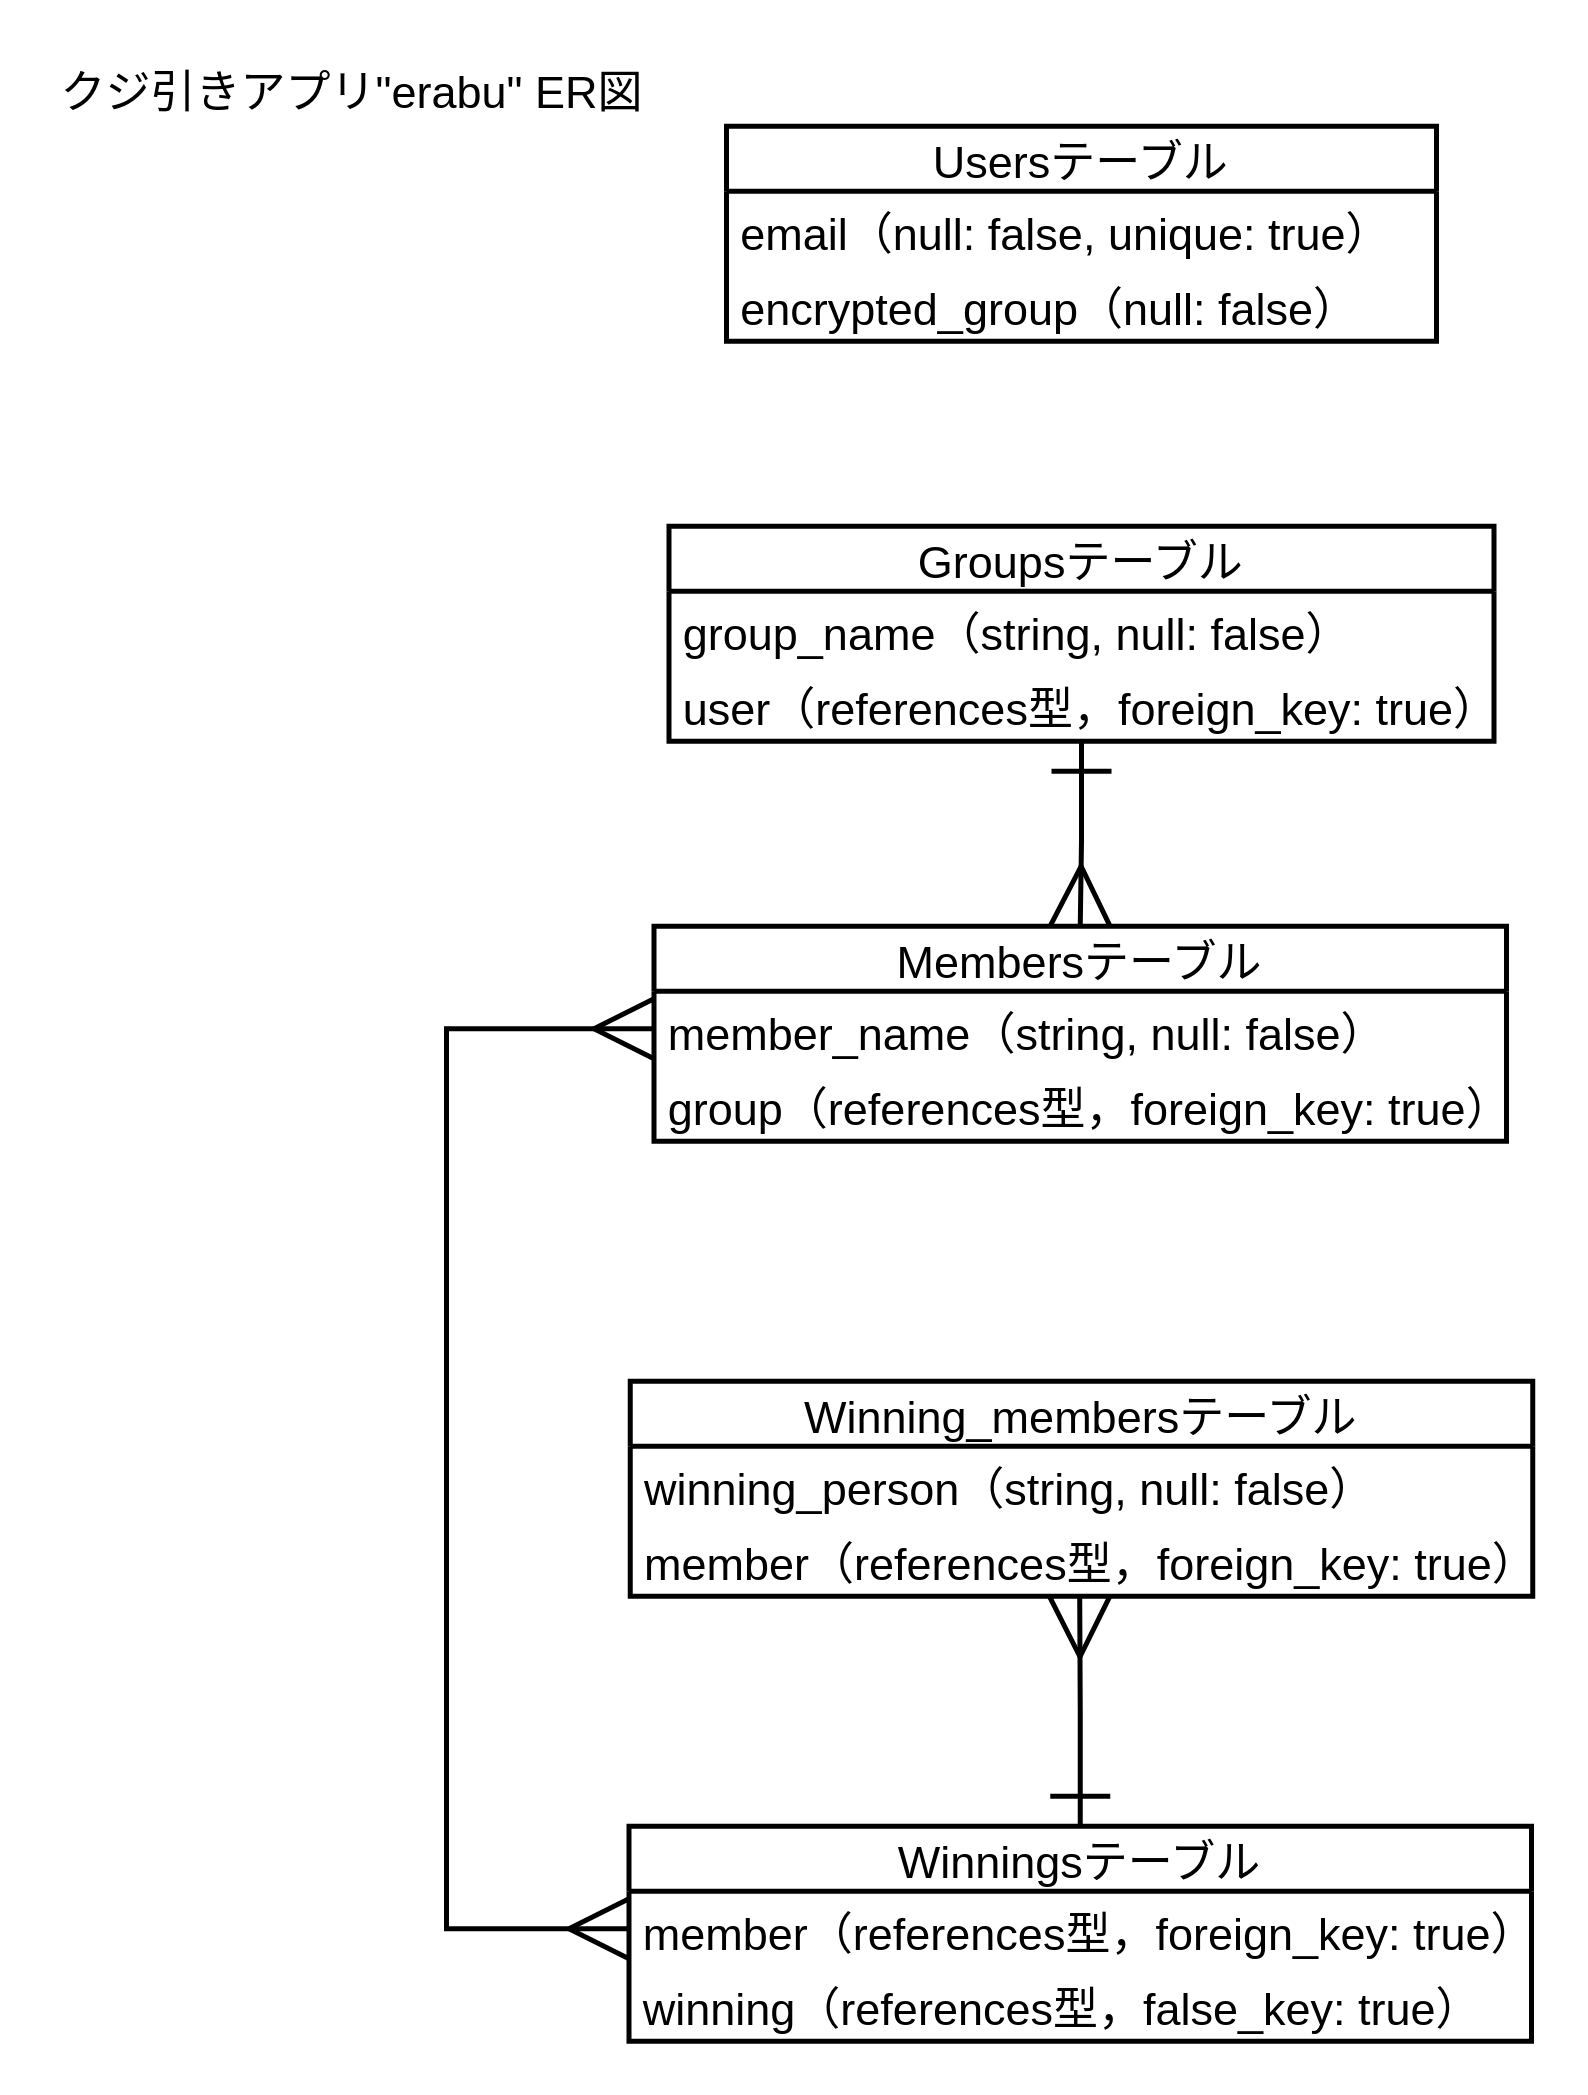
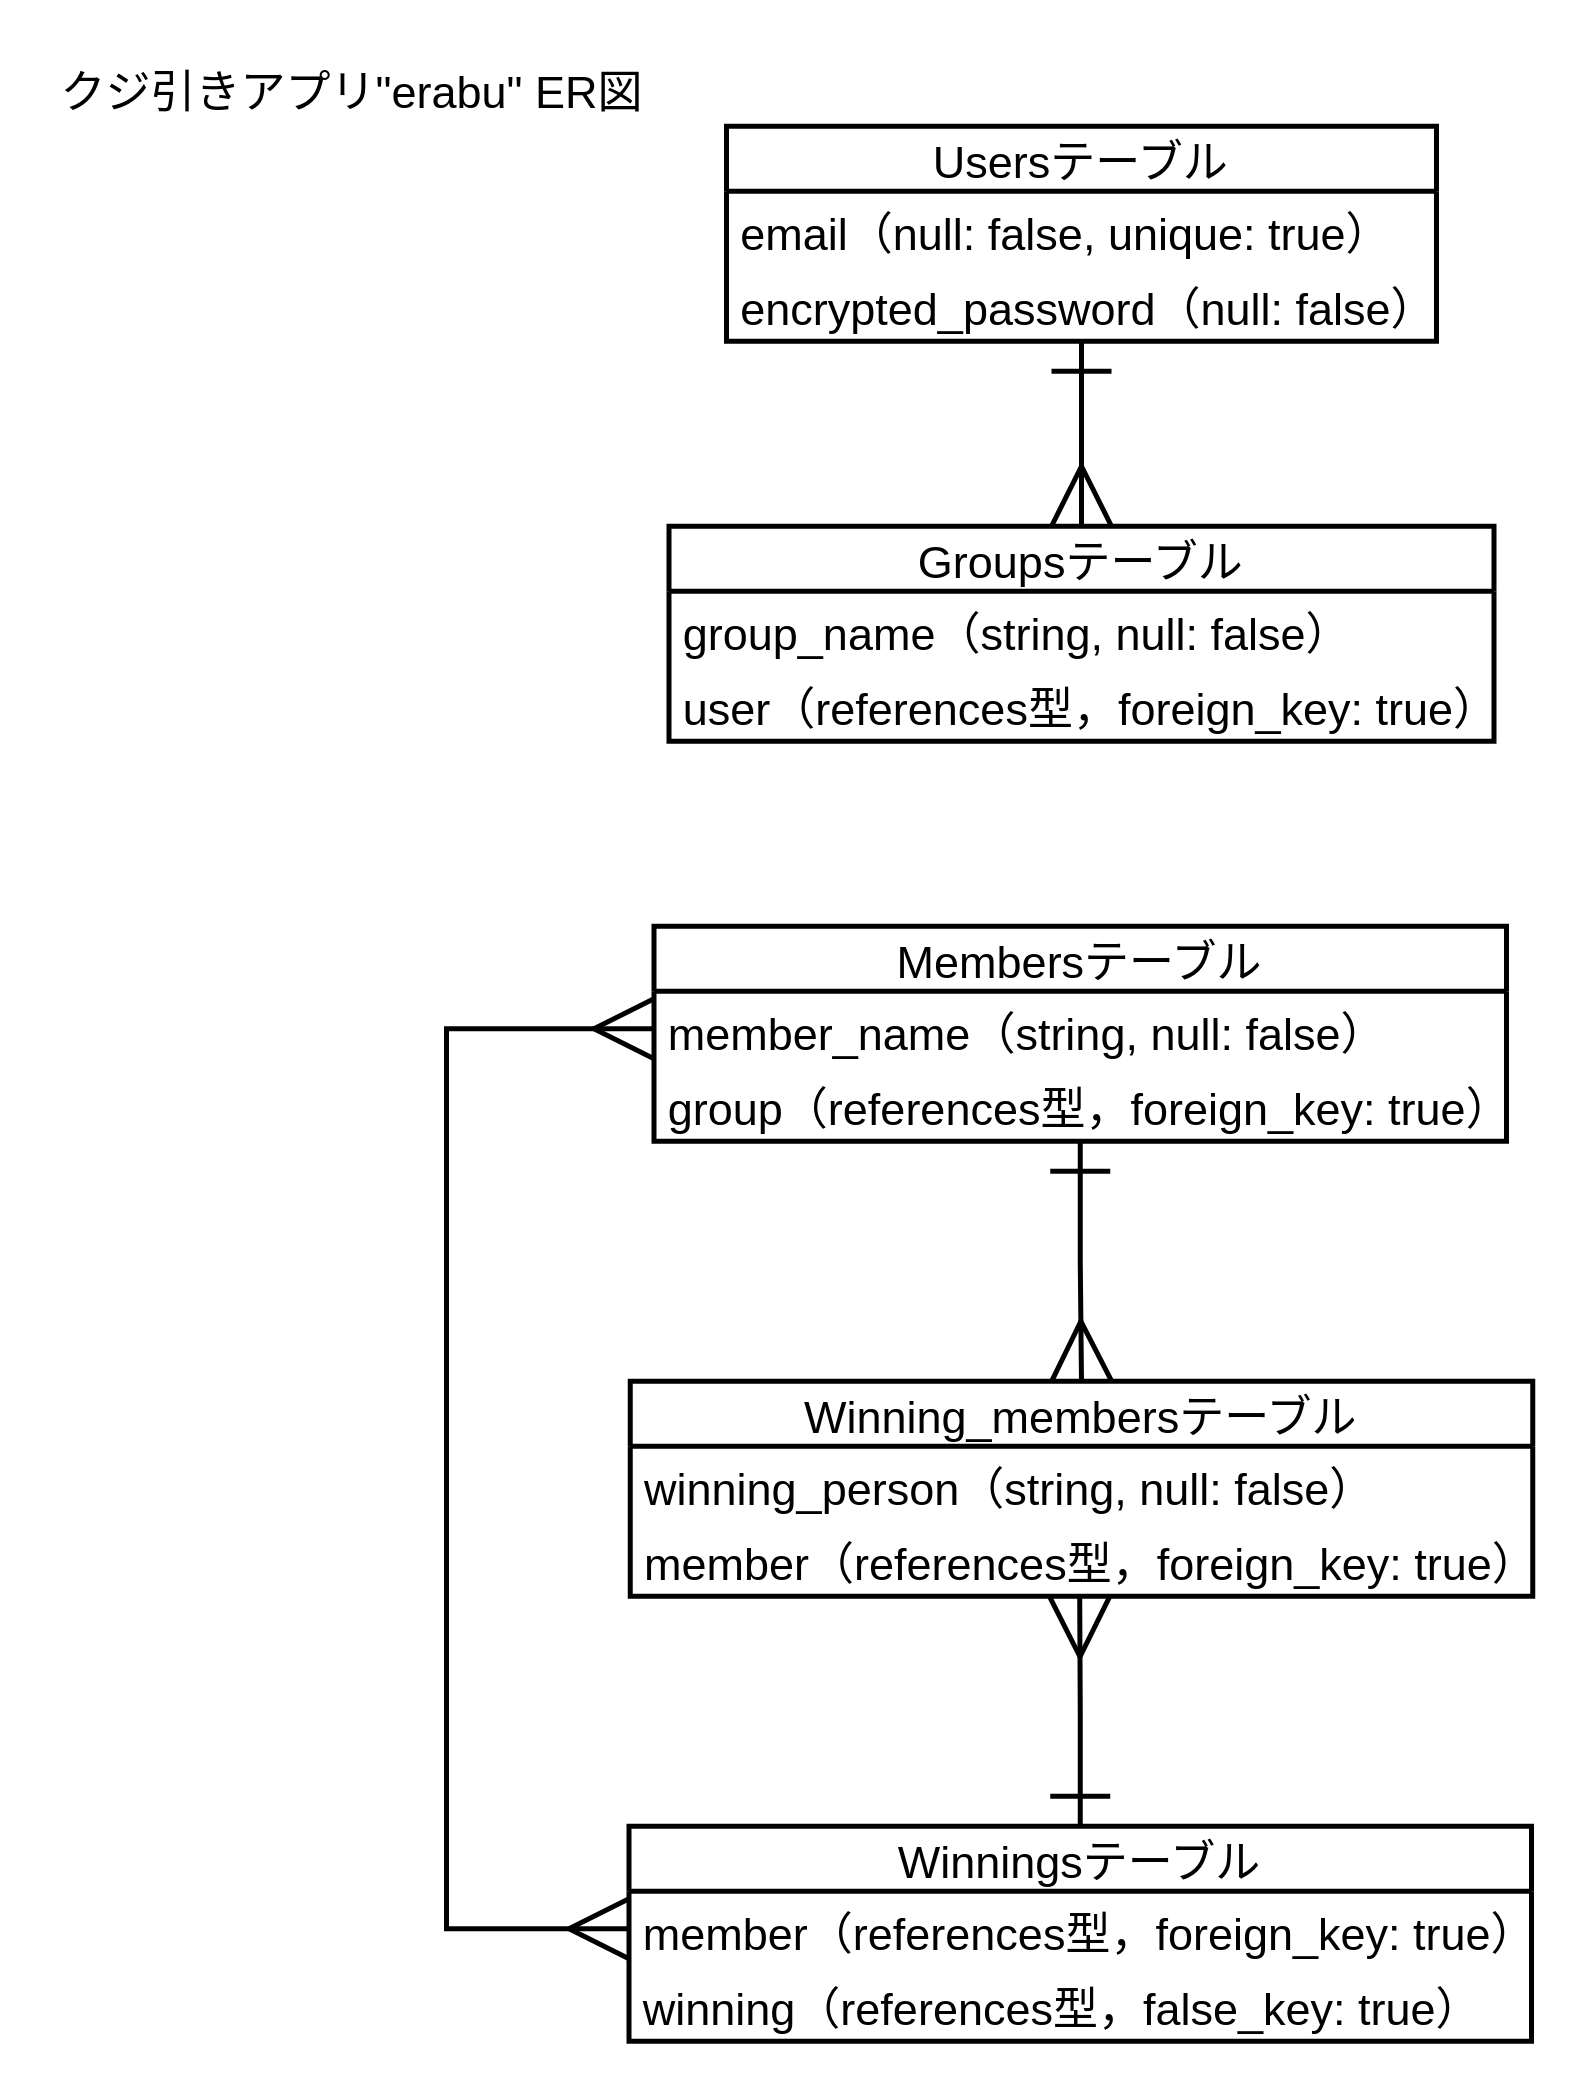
node "encrypted_group（null: false）": label "encrypted_group（null: false）" -> "encrypted_password（null: false）"
edge "Usersテーブル" -- "Groupsテーブル": added
edge "Groupsテーブル" -- "Membersテーブル": removed
edge "Membersテーブル" -- "Winning_membersテーブル": added
